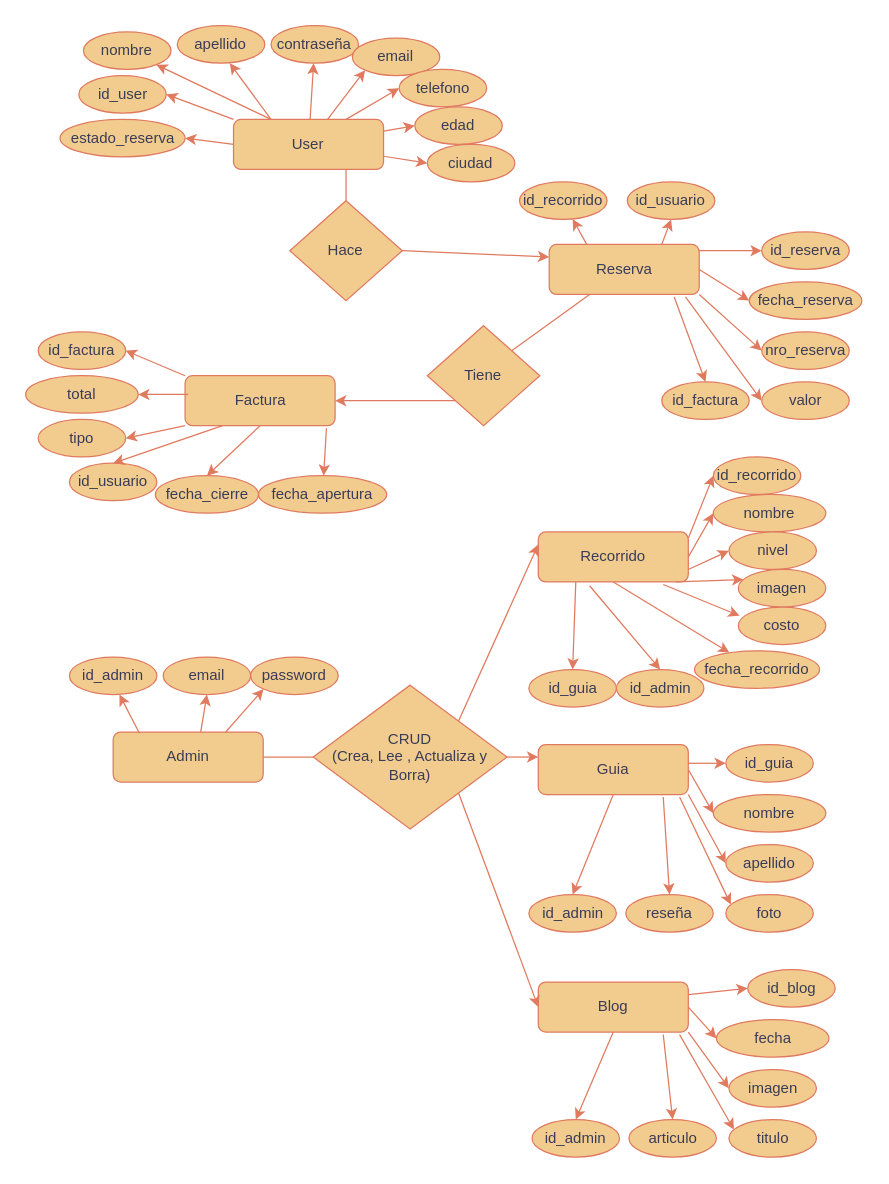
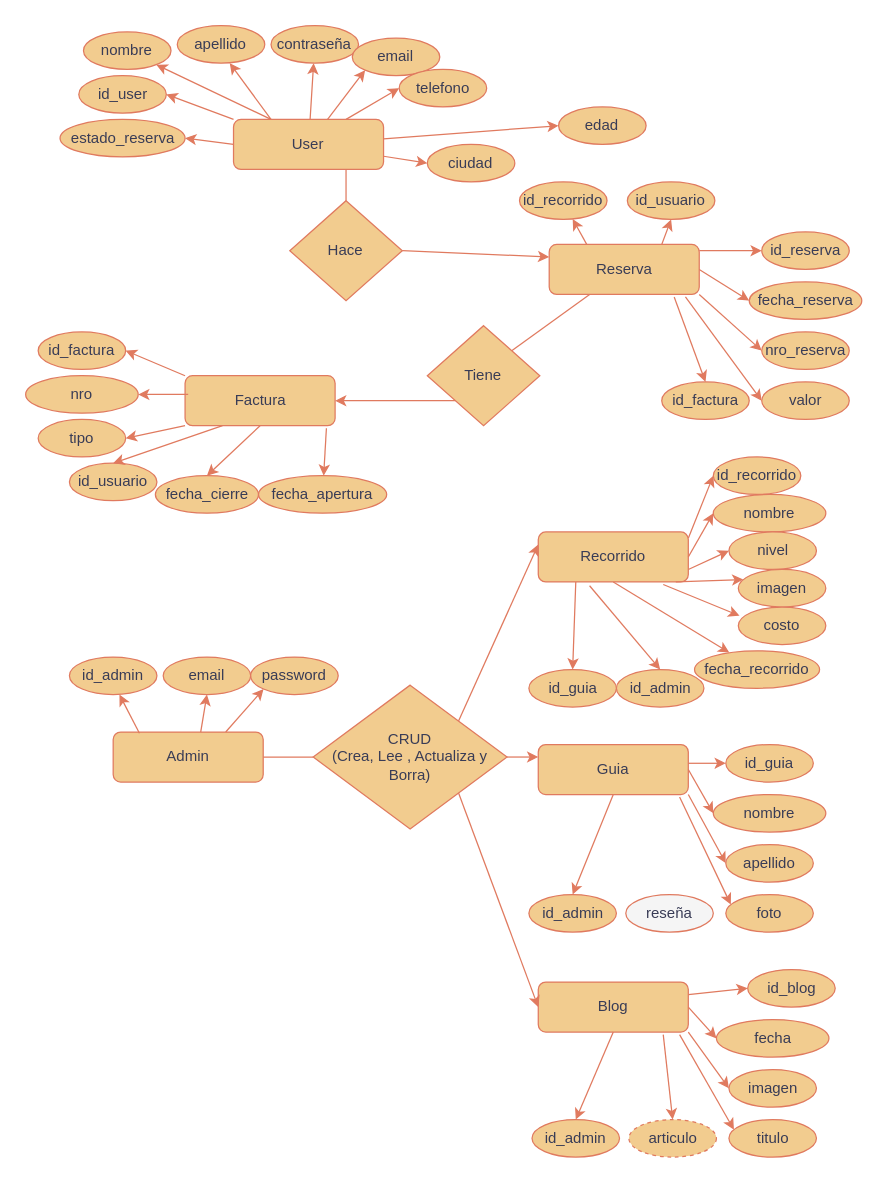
node "edad": moved (458, 126) -> (602, 126)
node "total": label "total" -> "nro"
edge "Guia" -> "reseña": removed
node "reseña": fillcolor #f2cc8f -> #f5f5f5
node "articulo": style solid -> dashed
